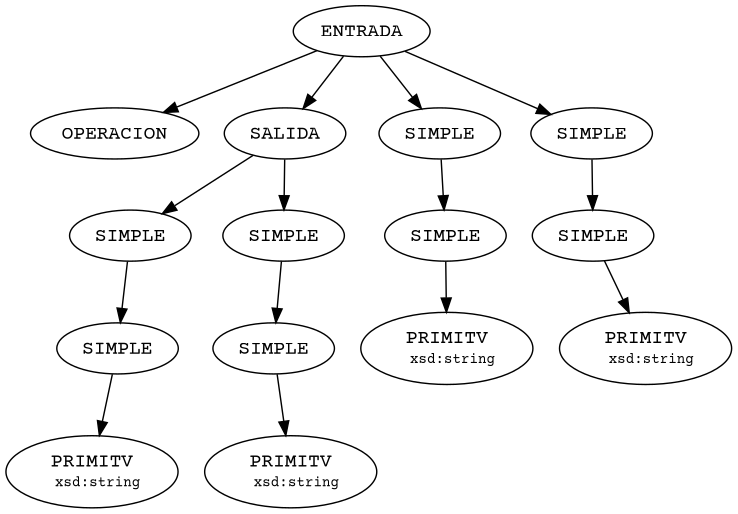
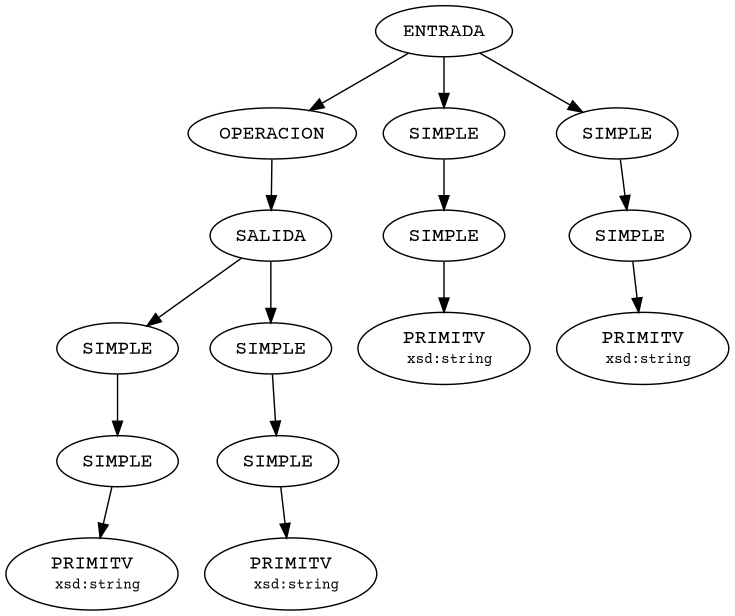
edge "ENTRADA" -> "SALIDA": now "OPERACION" -> "SALIDA"
